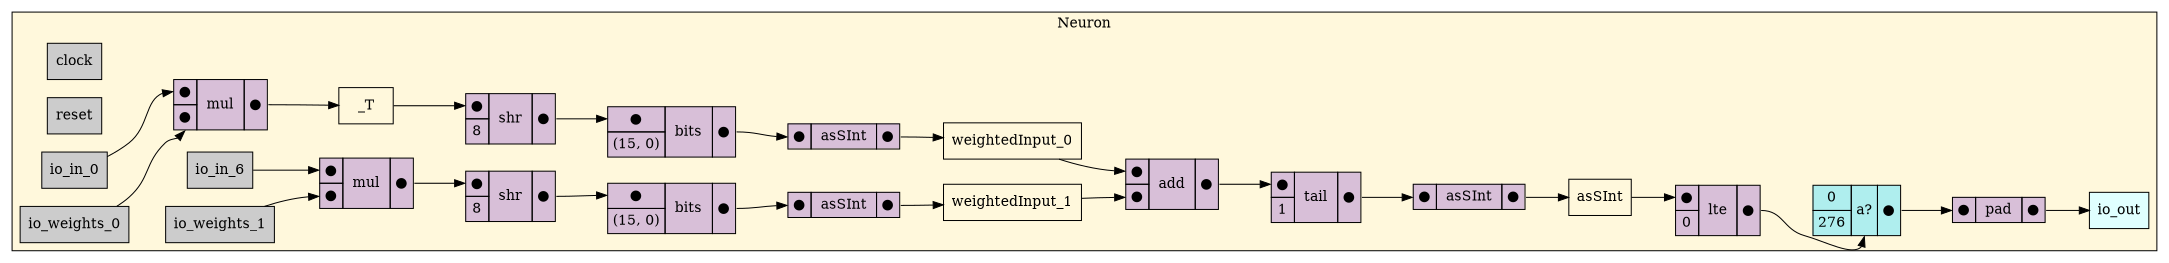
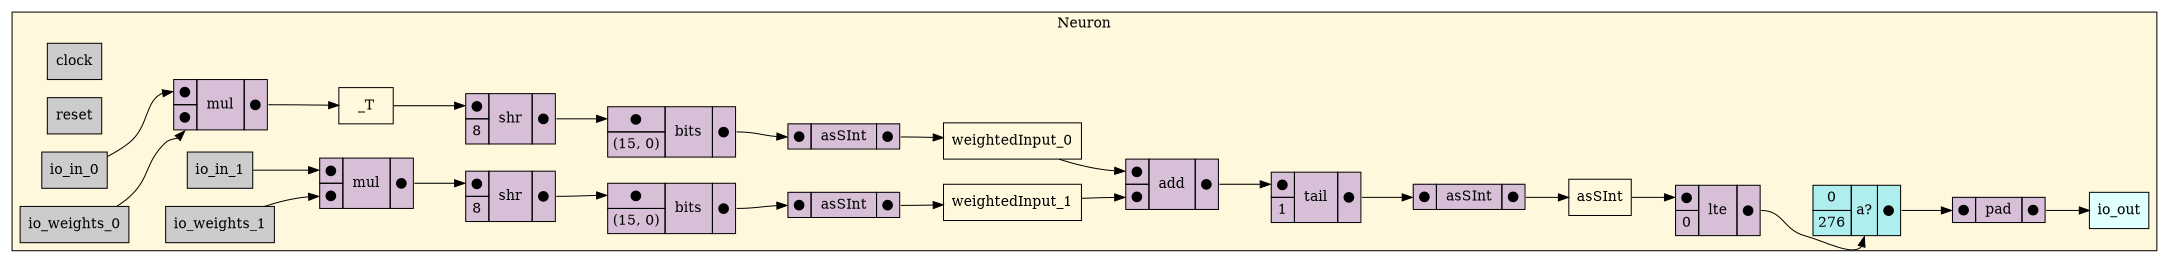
node "io_in_6": label "io_in_6" -> "io_in_1"
